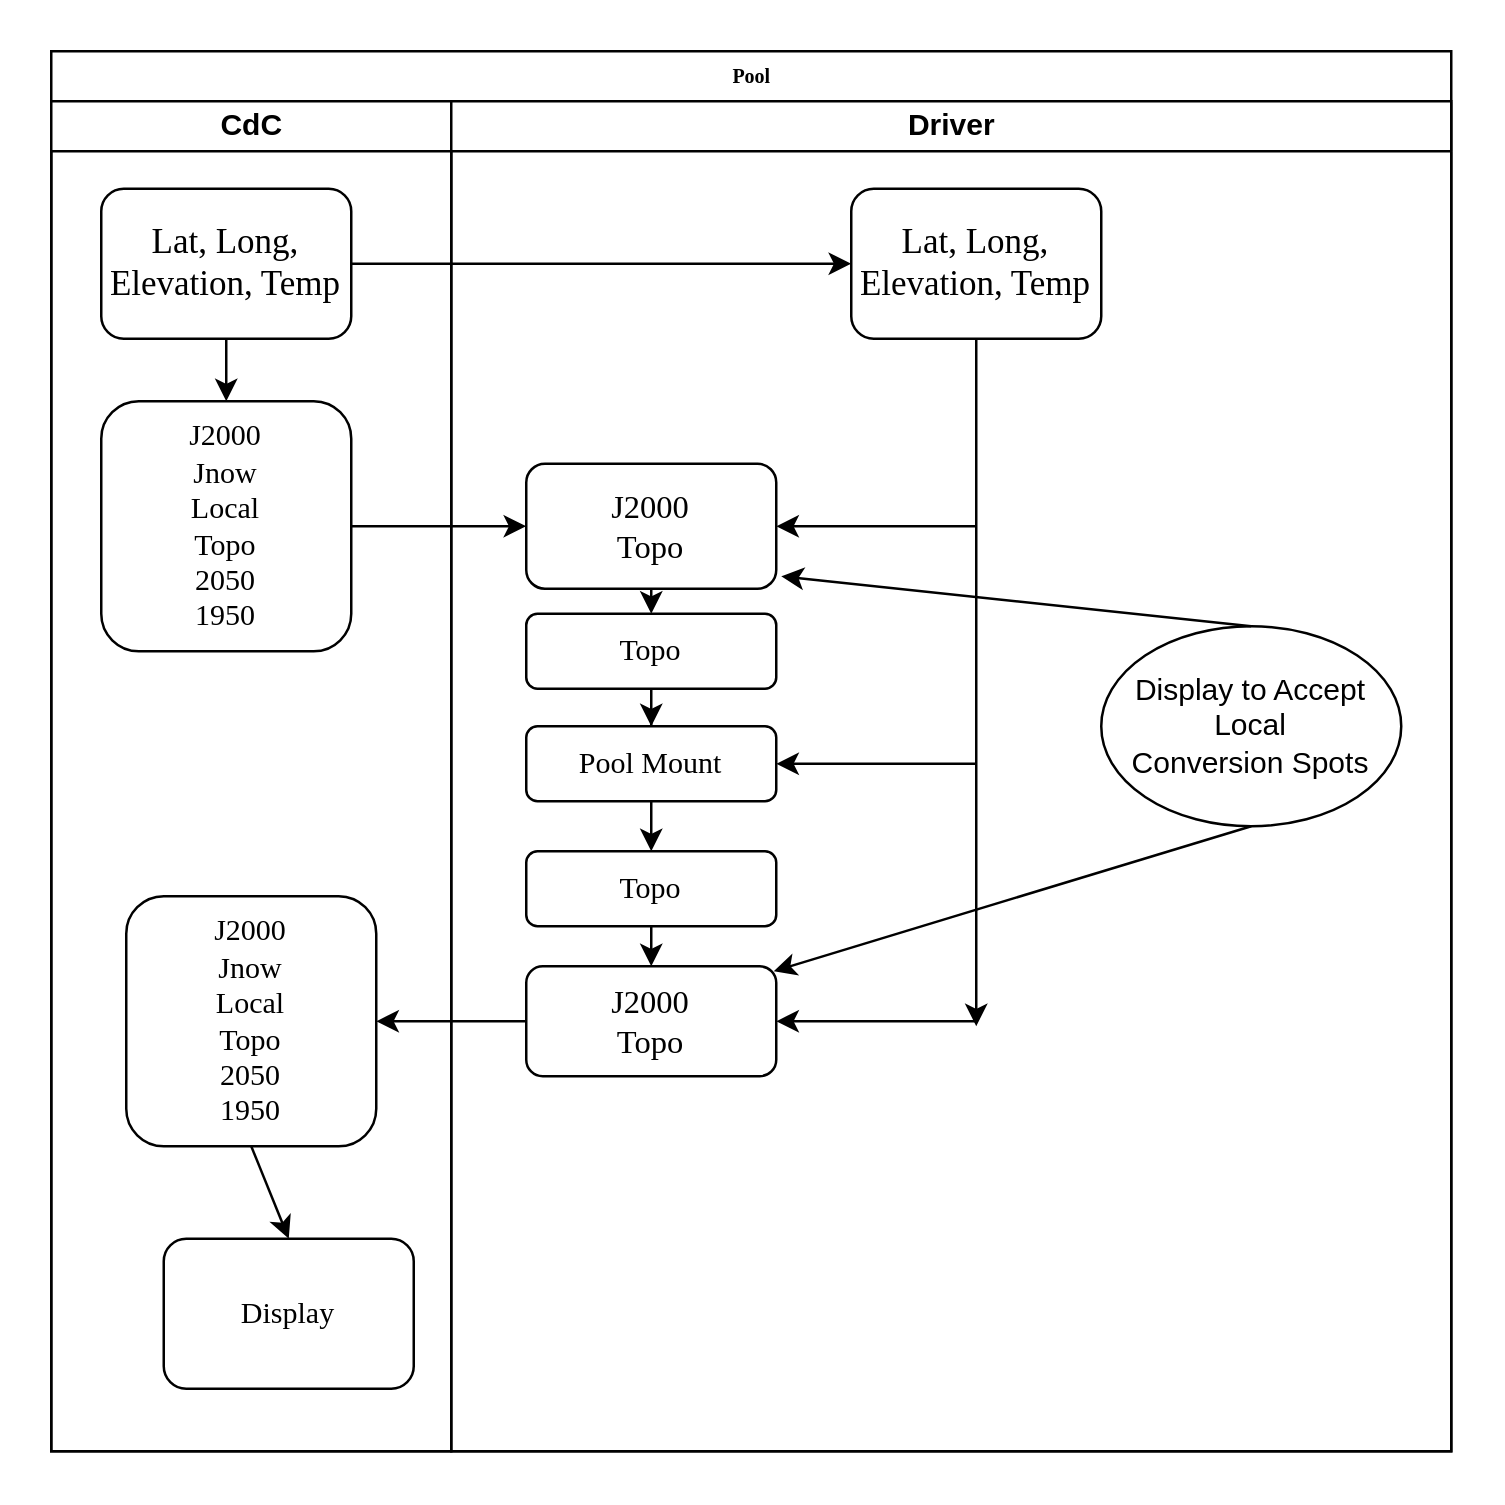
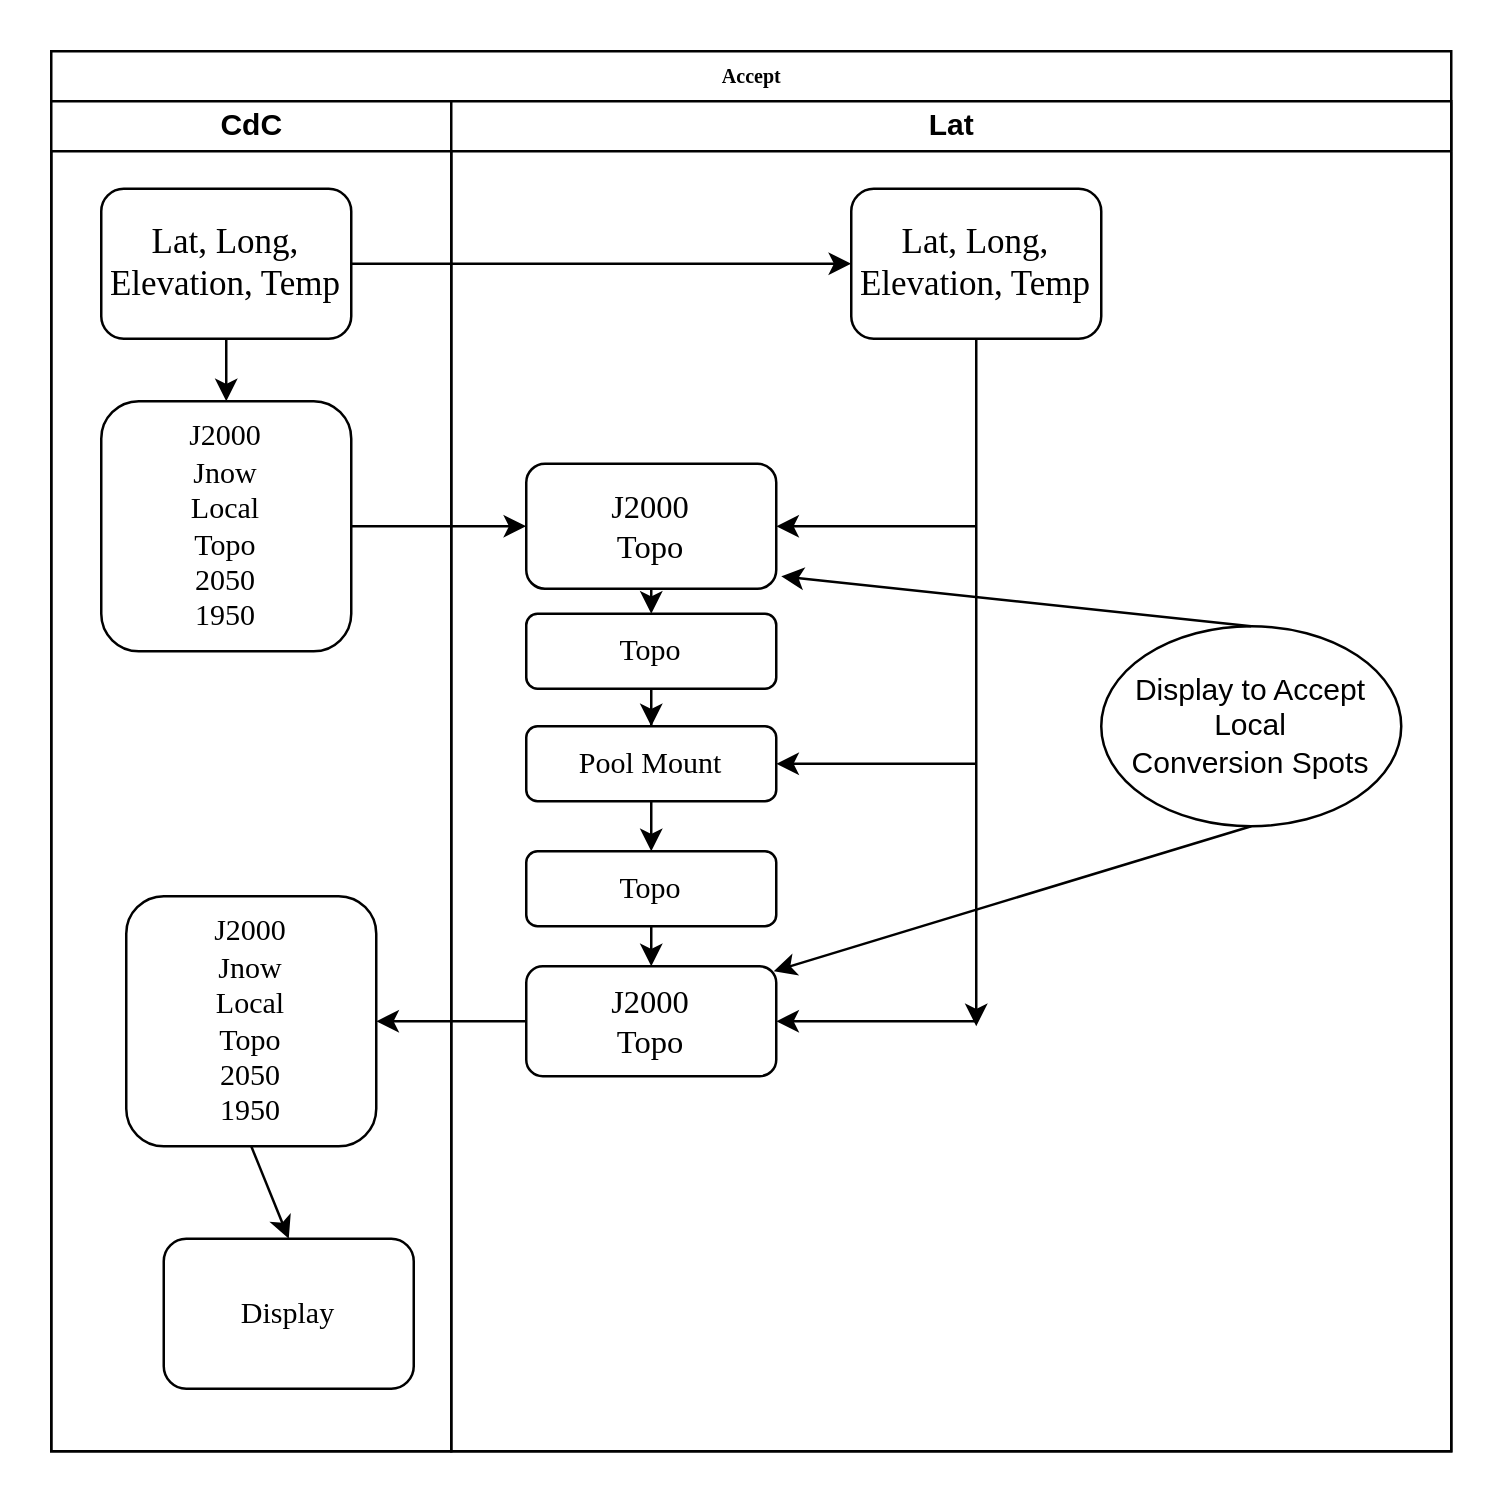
node "Pool": label "Pool" -> "Accept"
node "Driver": label "Driver" -> "Lat"
